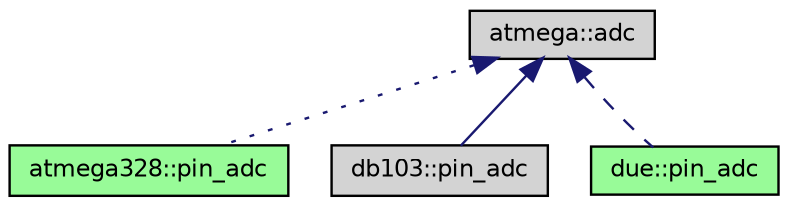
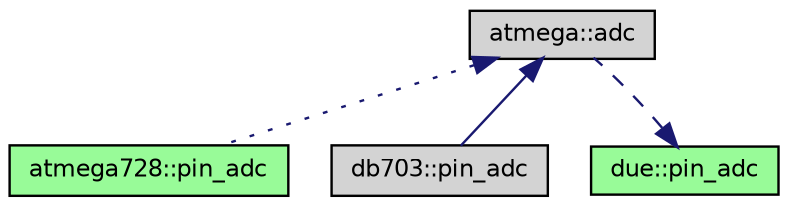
edge "due::pin_adc" -> "atmega::adc": reversed
node "atmega328::pin_adc": label "atmega328::pin_adc" -> "atmega728::pin_adc"
node "db103::pin_adc": label "db103::pin_adc" -> "db703::pin_adc"
